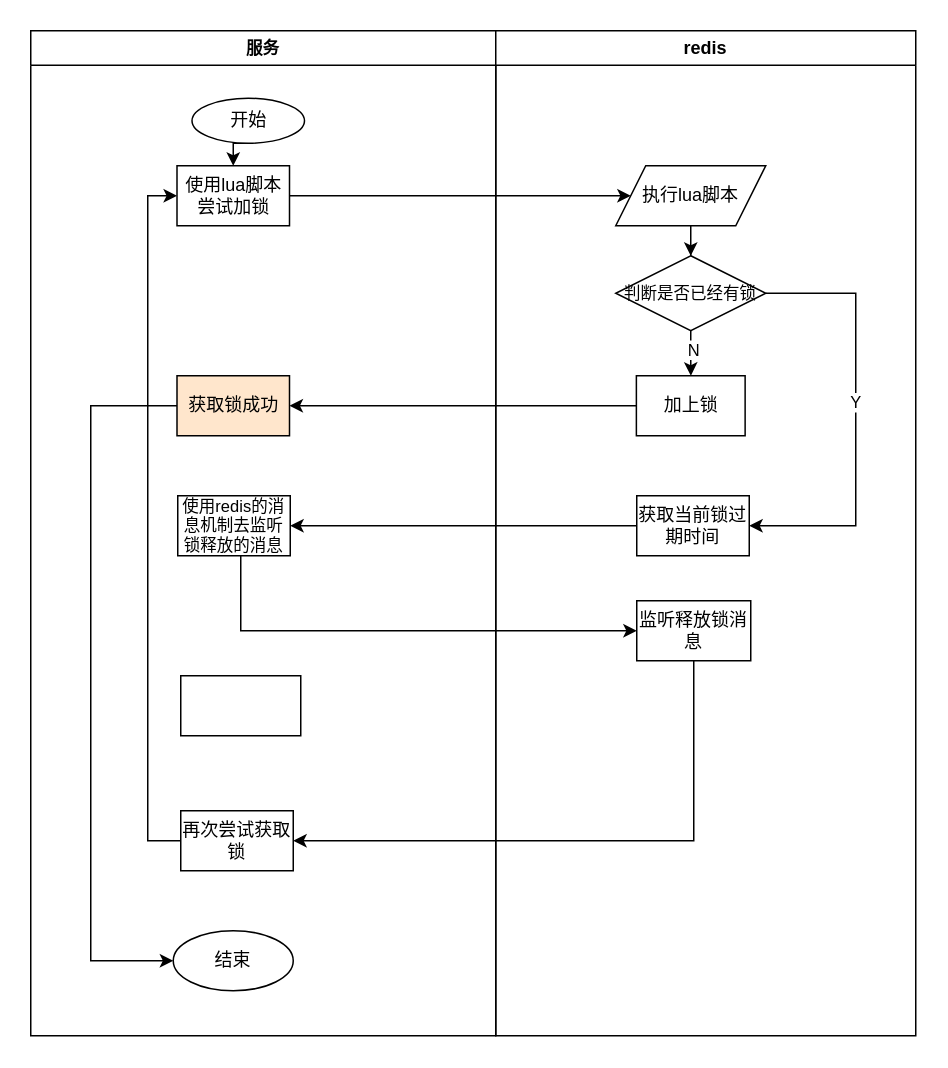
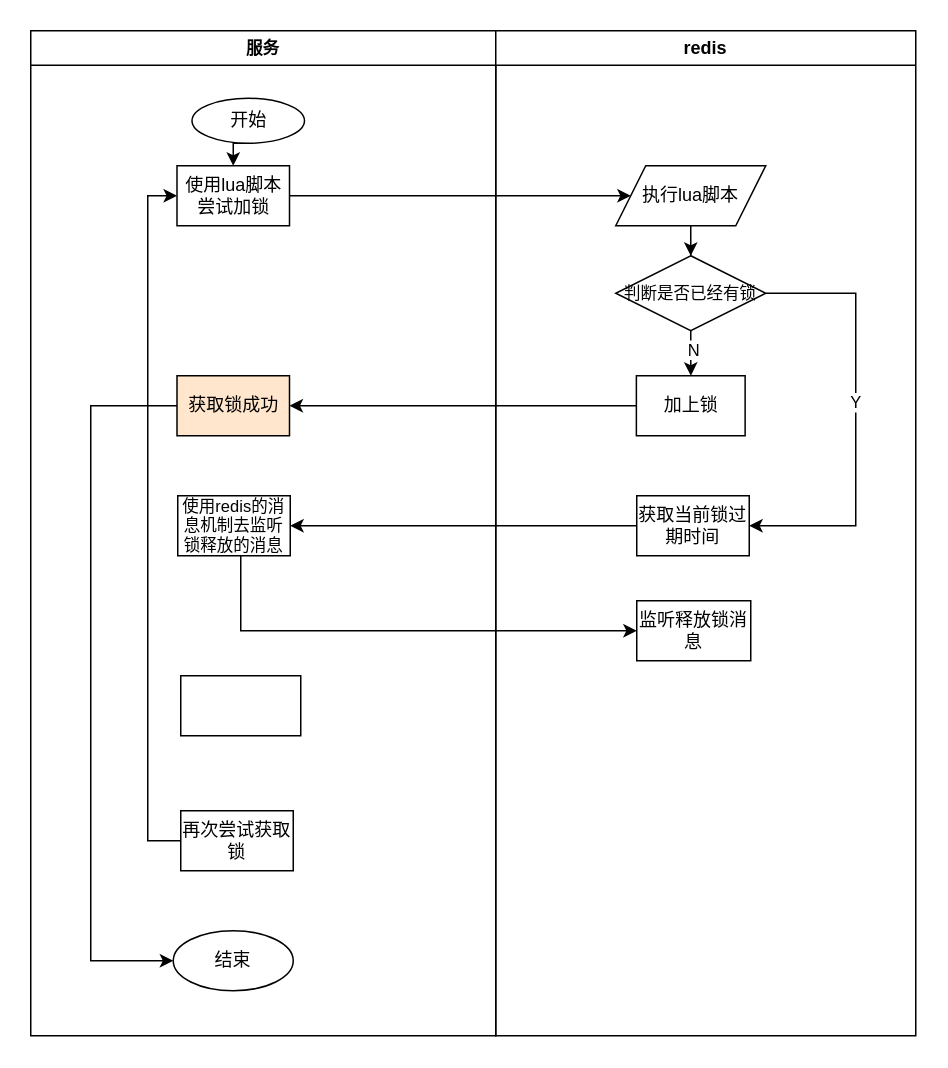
edge "监听释放锁消息" -> "再次尝试获取锁": removed
